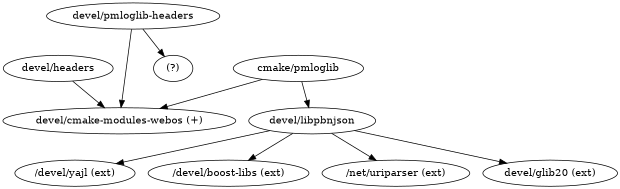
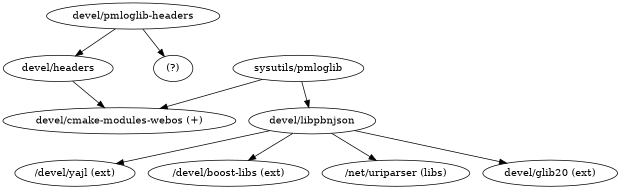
edge "devel/pmloglib-headers" -> "devel/cmake-modules-webos (+)": now "devel/pmloglib-headers" -> "devel/headers"
node "cmake/pmloglib": label "cmake/pmloglib" -> "sysutils/pmloglib"
node "/net/uriparser (ext)": label "/net/uriparser (ext)" -> "/net/uriparser (libs)"
